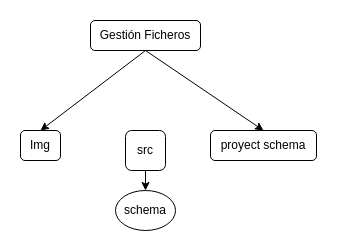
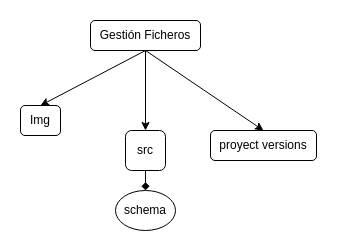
edge "Gestión Ficheros" -> "src": added
node "Img": moved (41, 146) -> (41, 121)
node "proyect schema": label "proyect schema" -> "proyect versions"
edge "src" -> "schema": arrowhead classic -> diamond
